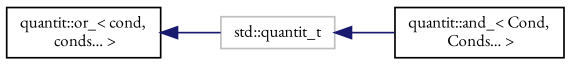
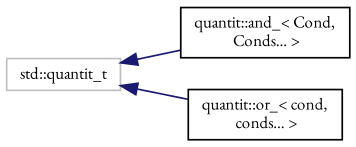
edge "std::quantit_t" -> "quantit::or_< cond, conds... >": reversed
